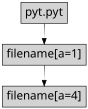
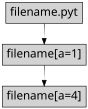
node "pyt.pyt": label "pyt.pyt" -> "filename.pyt"
